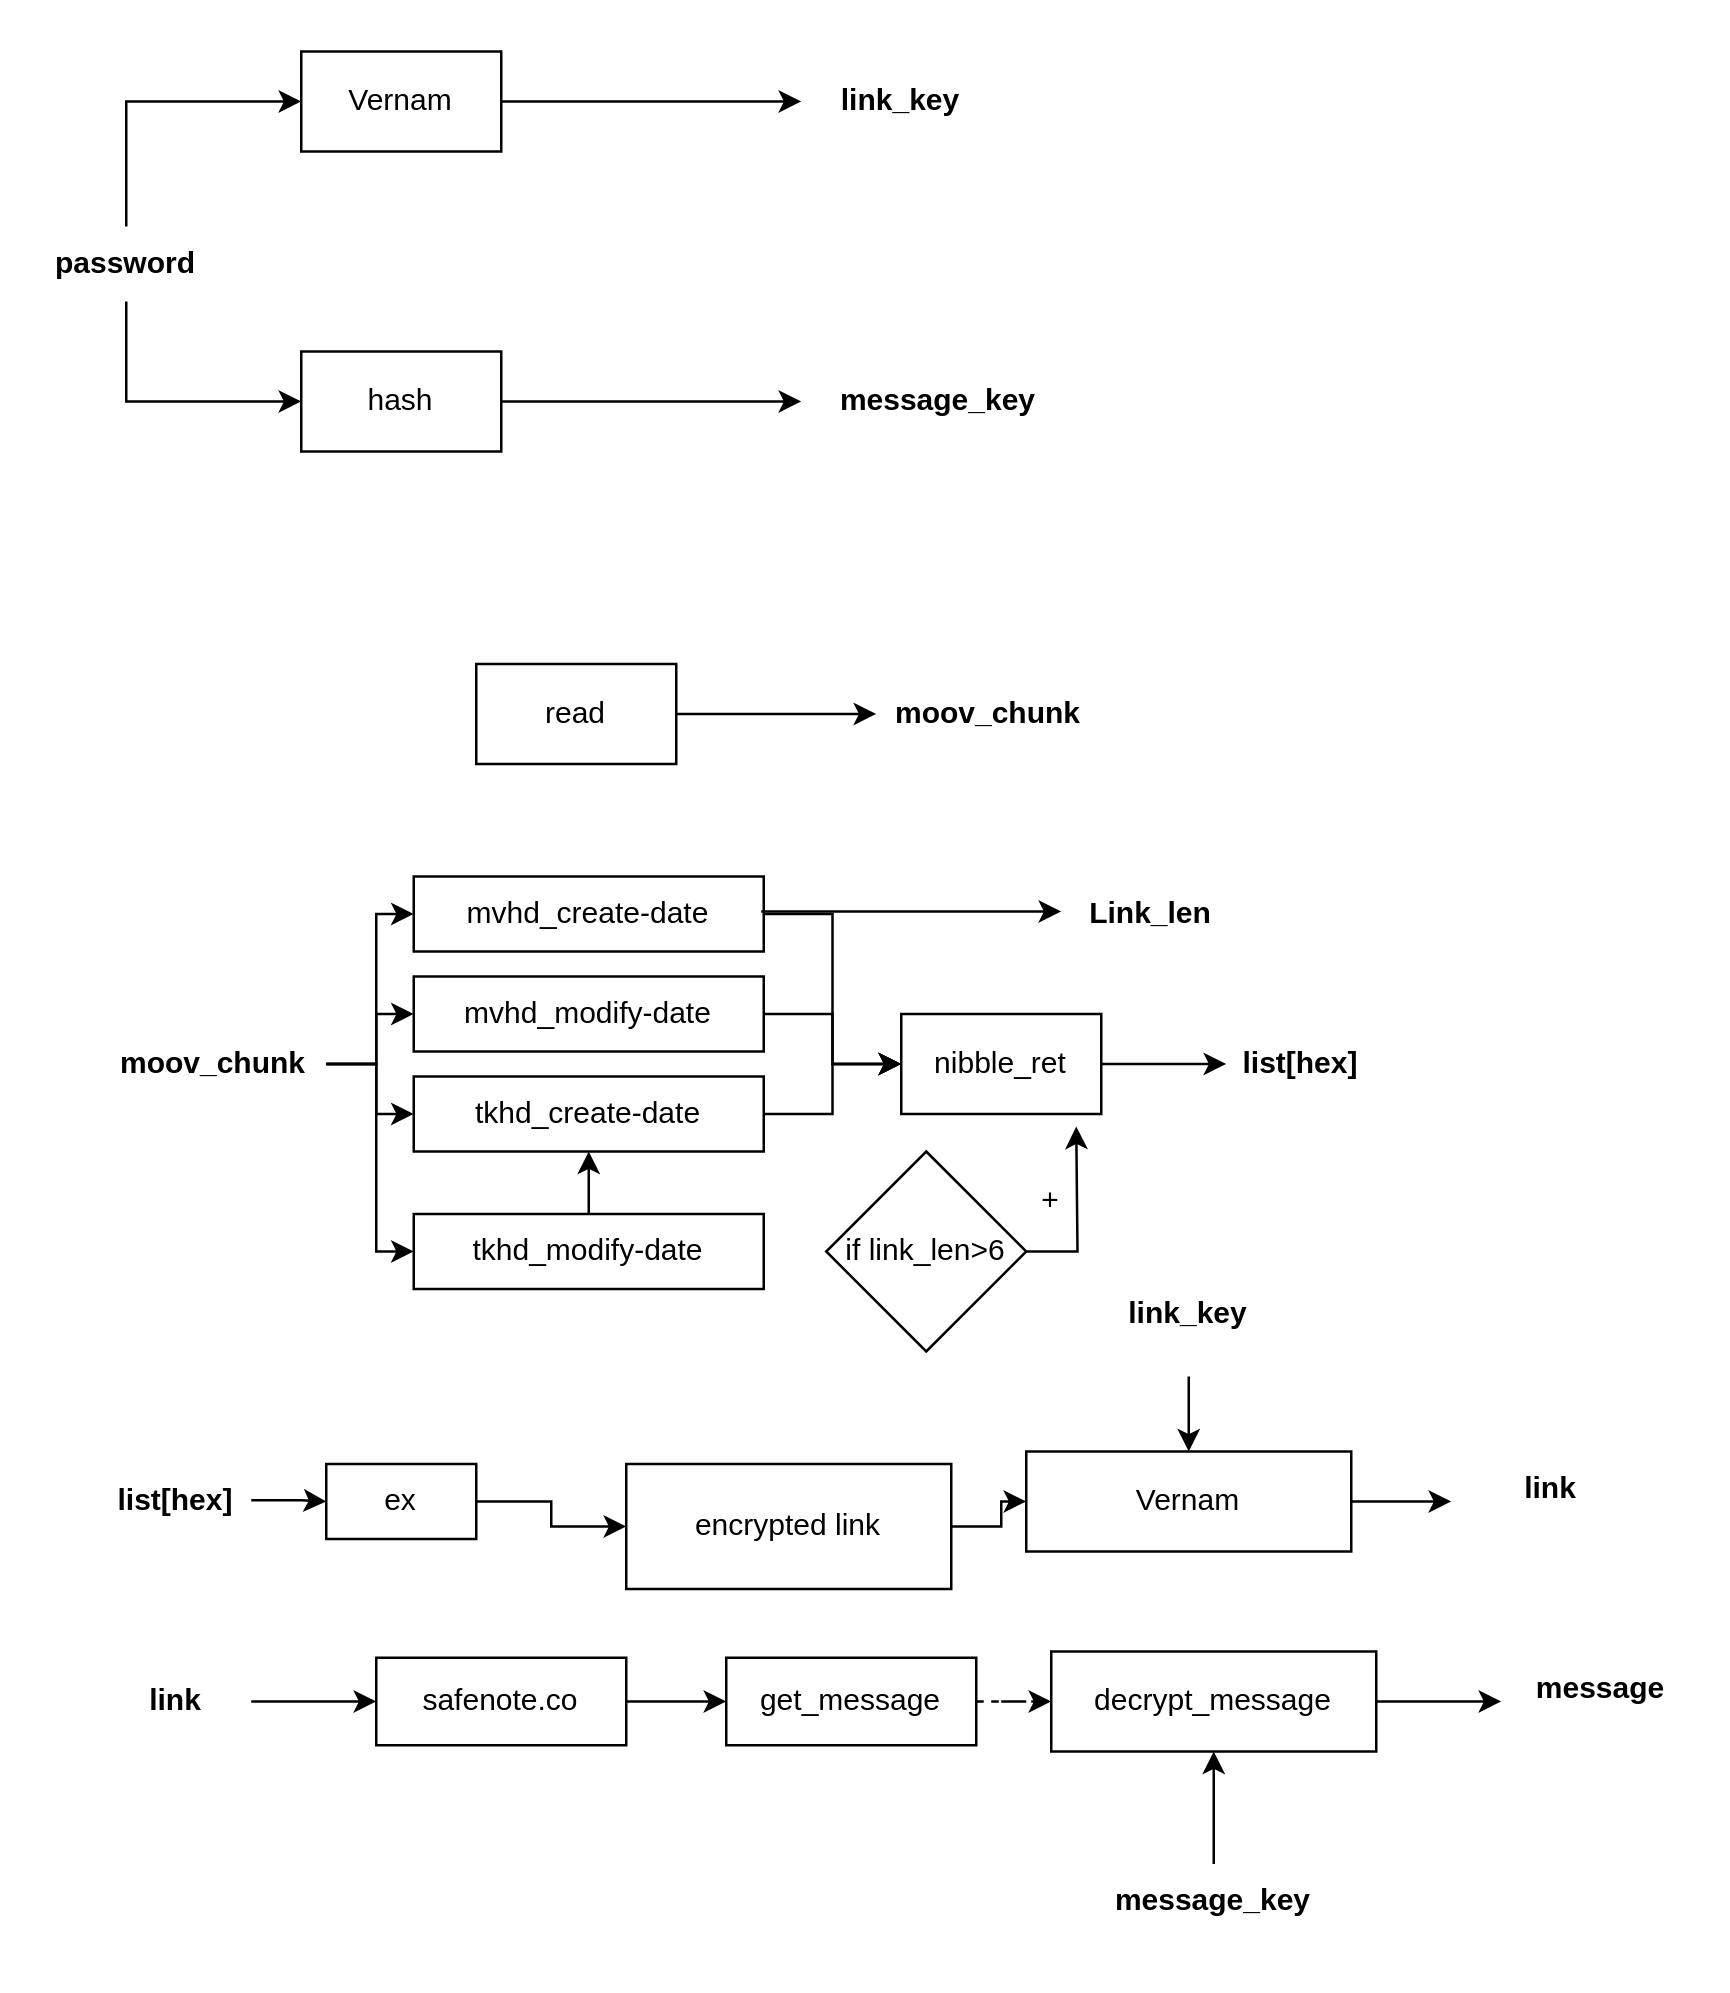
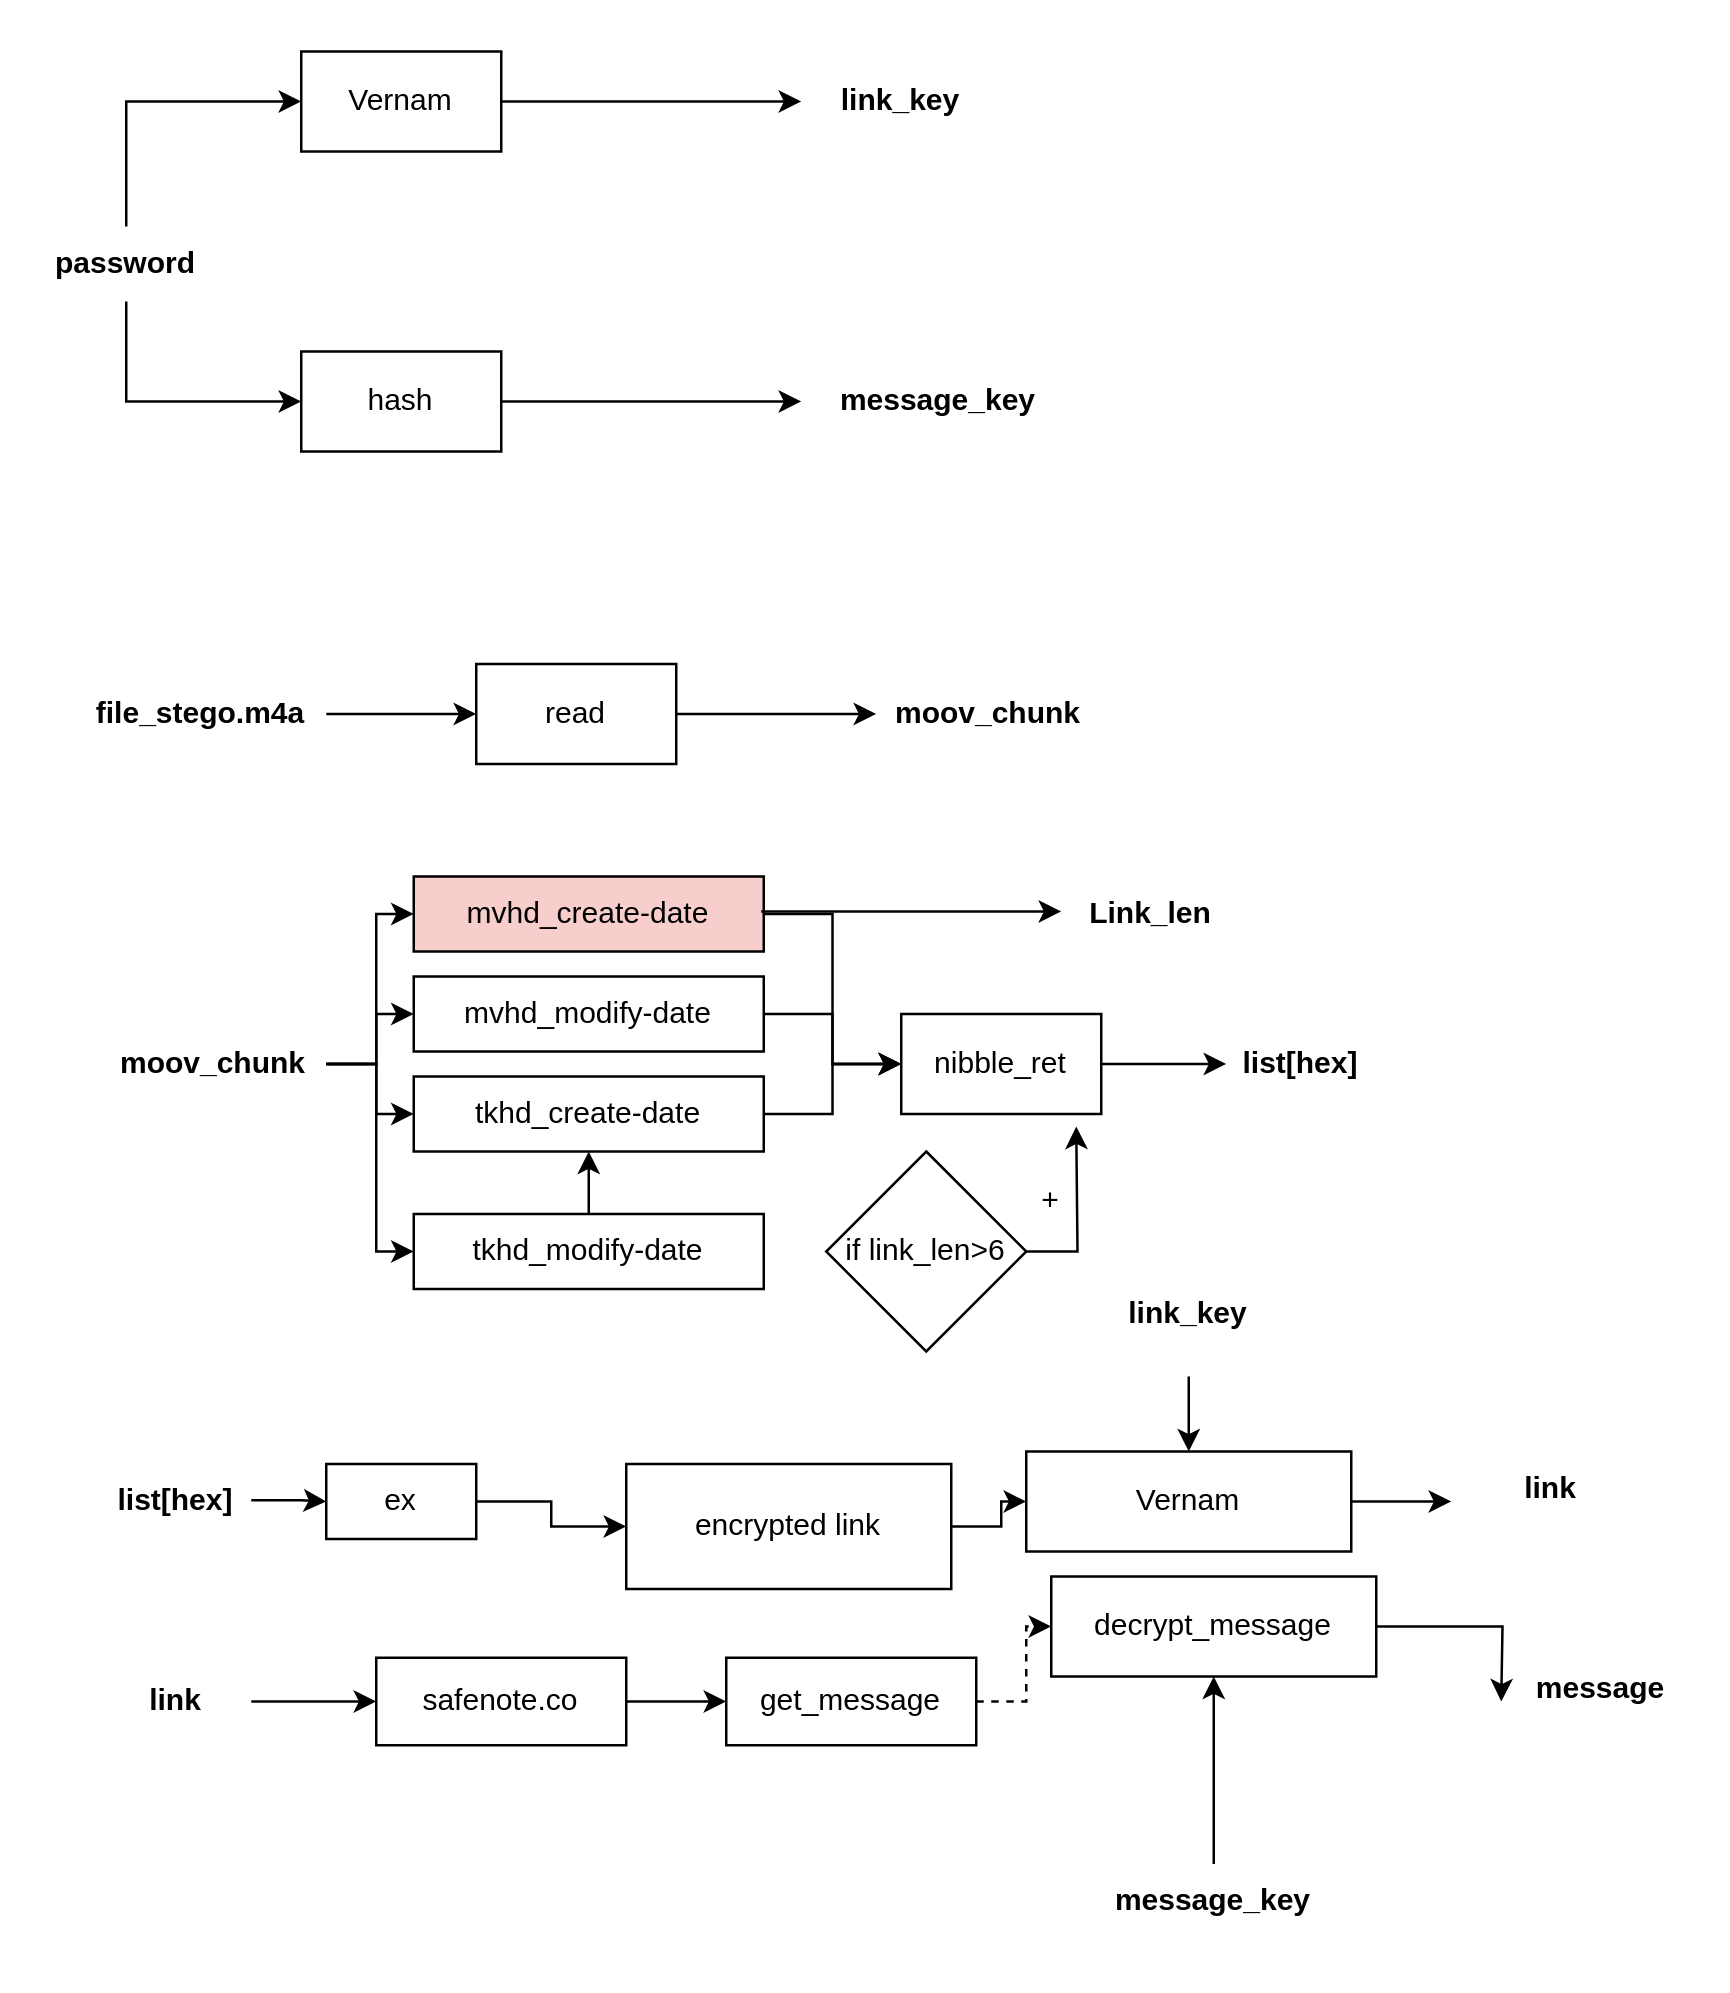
node "file_stego.m4a": added
edge "file_stego.m4a" -> "read": added
node "mvhd_create-date": fillcolor #ffffff -> #f8cecc
node "decrypt_message": moved (1214, 1701) -> (1214, 1626)
